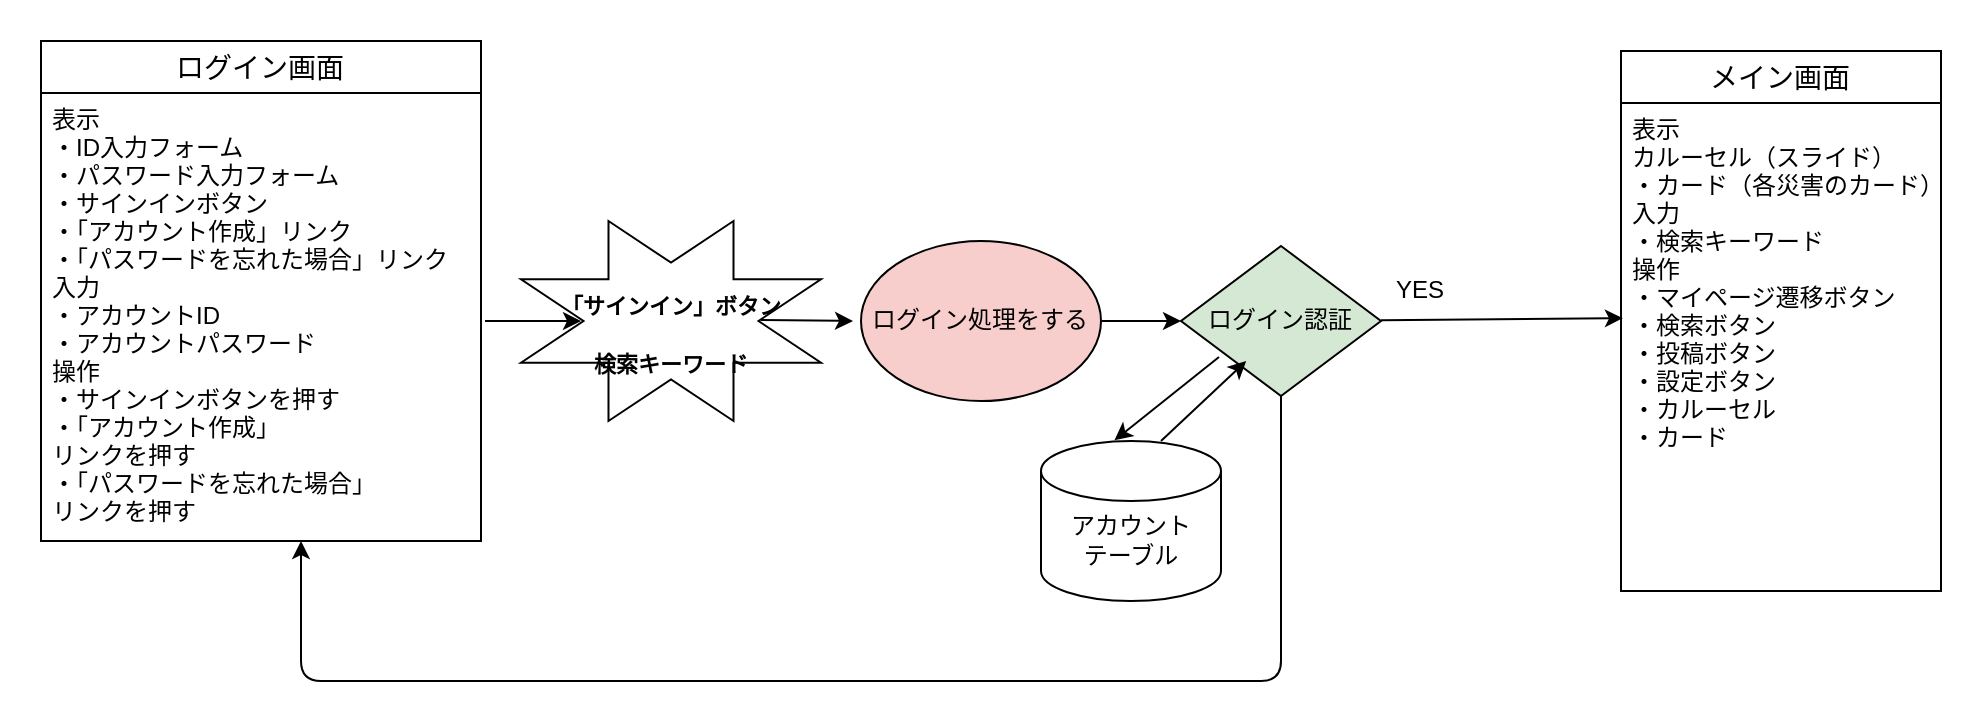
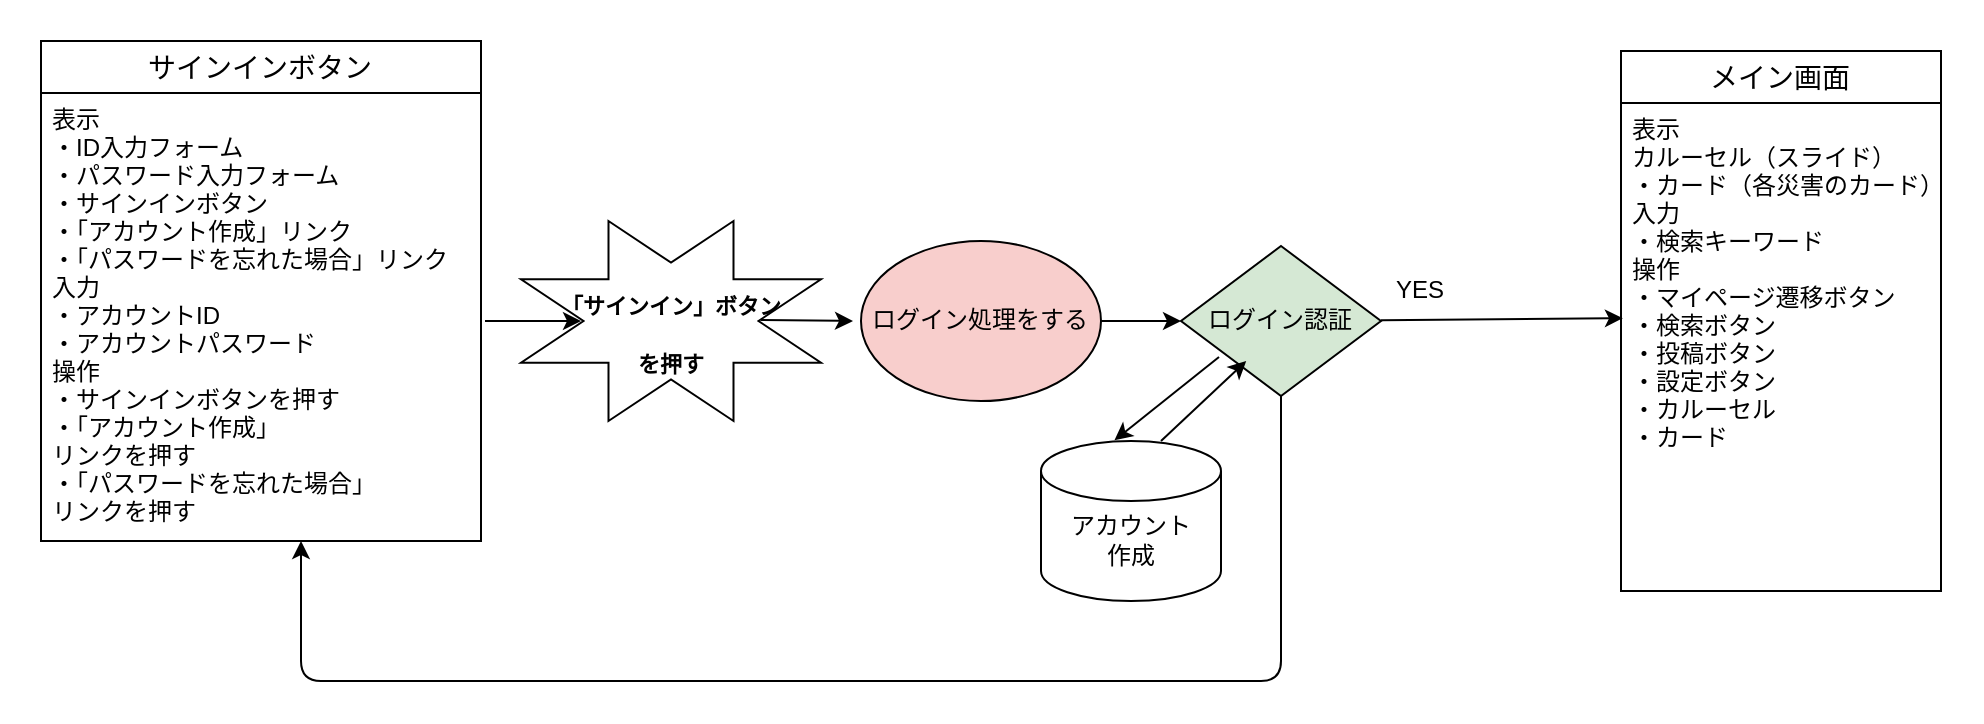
node "ログイン画面": label "ログイン画面" -> "サインインボタン"
node "「サインイン」ボタン 検索キーワード": label "「サインイン」ボタン 検索キーワード" -> "「サインイン」ボタン を押す"
node "アカウントテーブル": label "アカウントテーブル" -> "アカウント作成"
